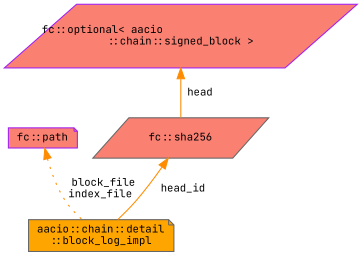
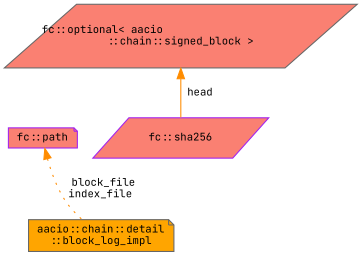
node "fc::optional< aacio ::chain::signed_block >": color purple -> gray40
node "fc::sha256": color gray40 -> purple
edge "aacio::chain::detail ::block_log_impl" -> "fc::sha256": removed, label "head_id"
